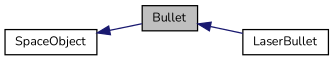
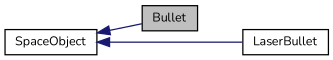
edge "LaserBullet" -> "Bullet": now "LaserBullet" -> "SpaceObject"
